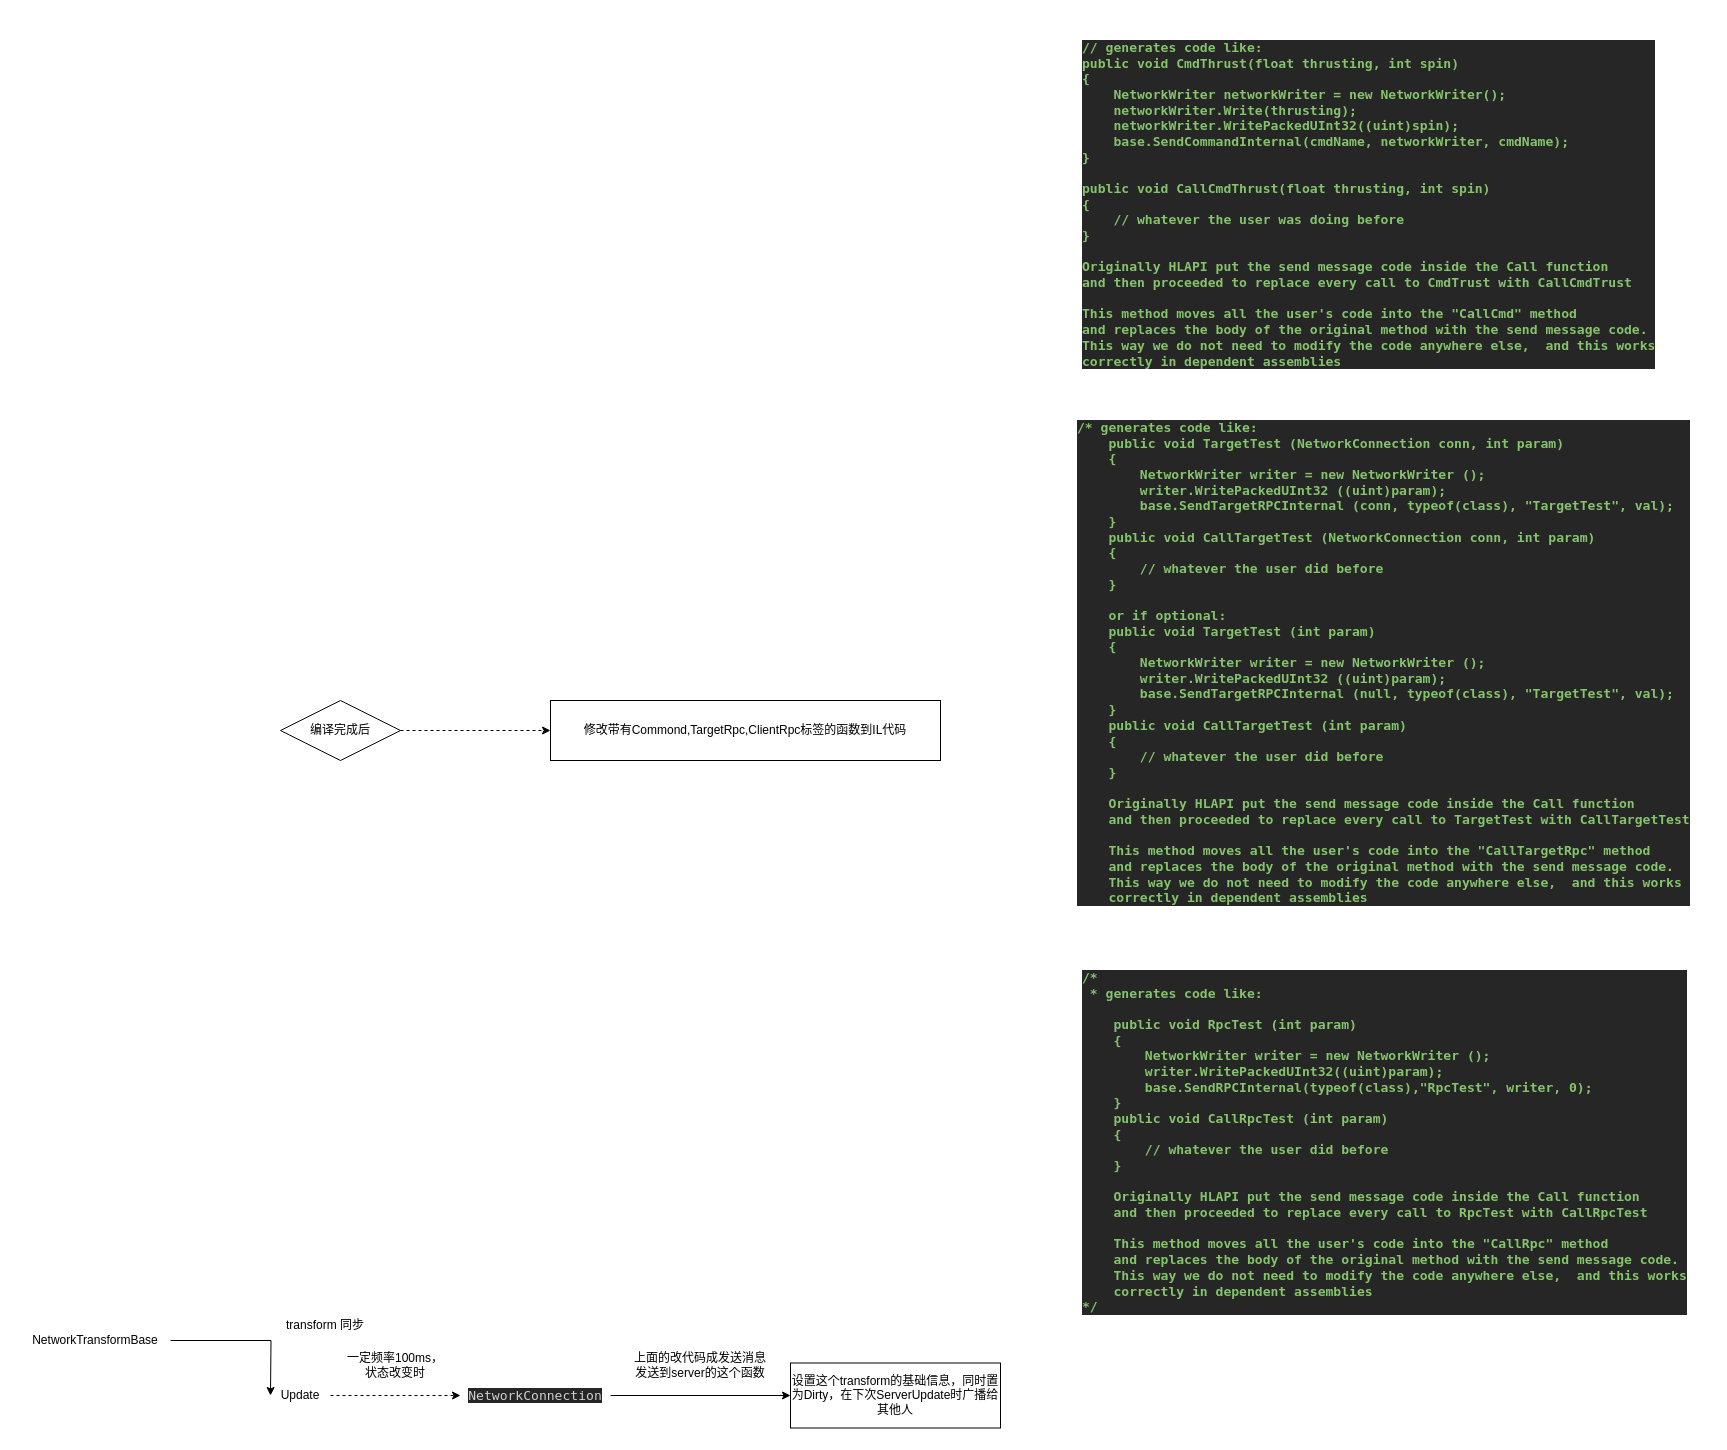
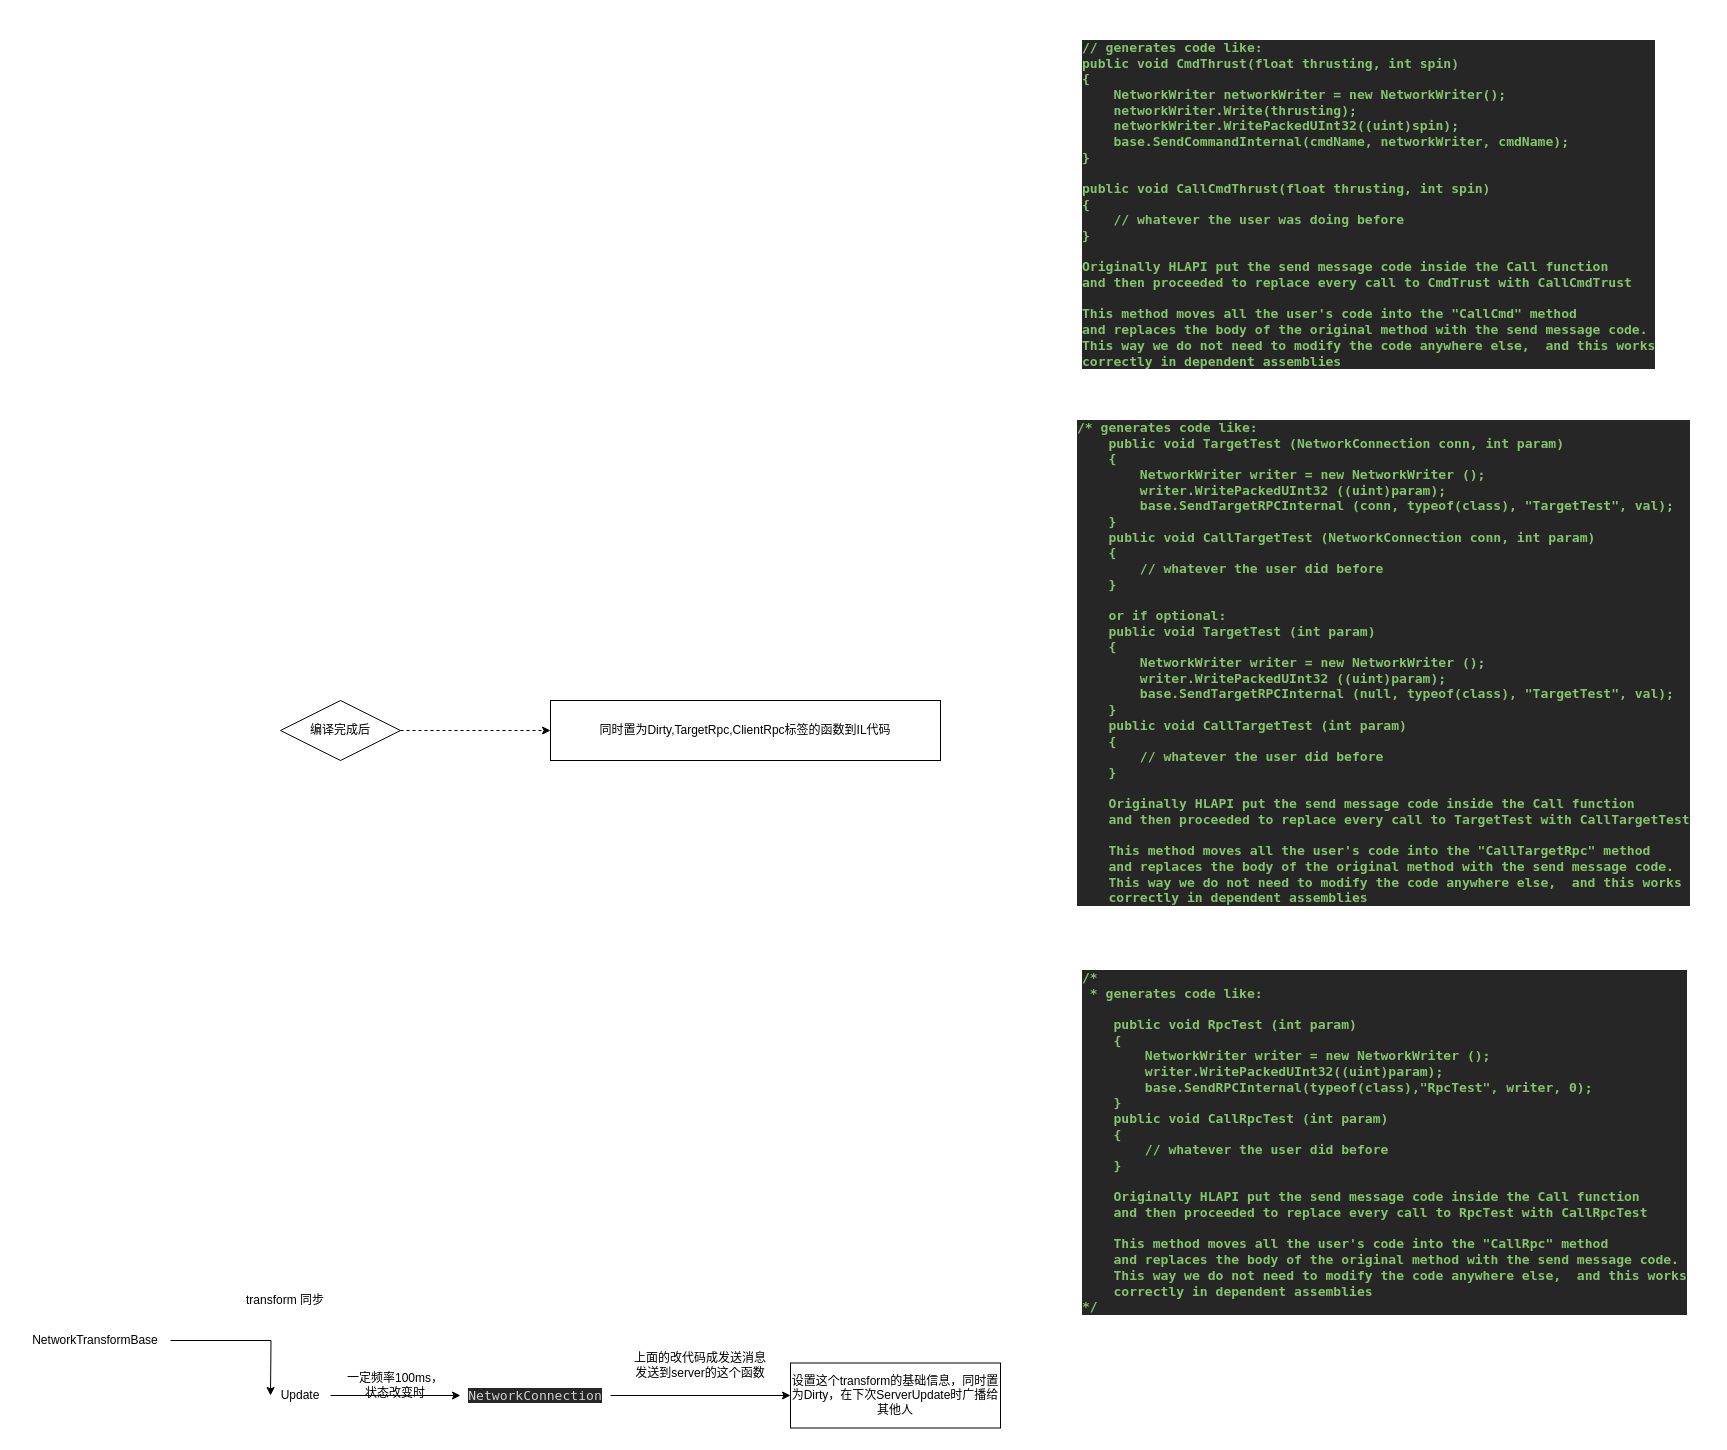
node "修改带有Commond,TargetRpc,ClientRpc标签的函数到IL代码": label "修改带有Commond,TargetRpc,ClientRpc标签的函数到IL代码" -> "同时置为Dirty,TargetRpc,ClientRpc标签的函数到IL代码"
node "transform 同步": moved (326, 1326) -> (286, 1301)
node "一定频率100ms，状态改变时": moved (396, 1366) -> (396, 1386)
edge "Update" -> "NetworkConnection": style dashed -> solid
